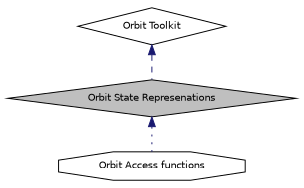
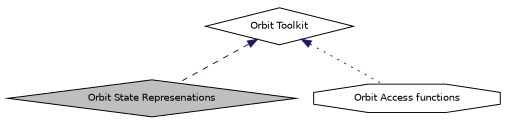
edge "Orbit Access functions" -> "Orbit State Represenations": now "Orbit Access functions" -> "Orbit Toolkit"
